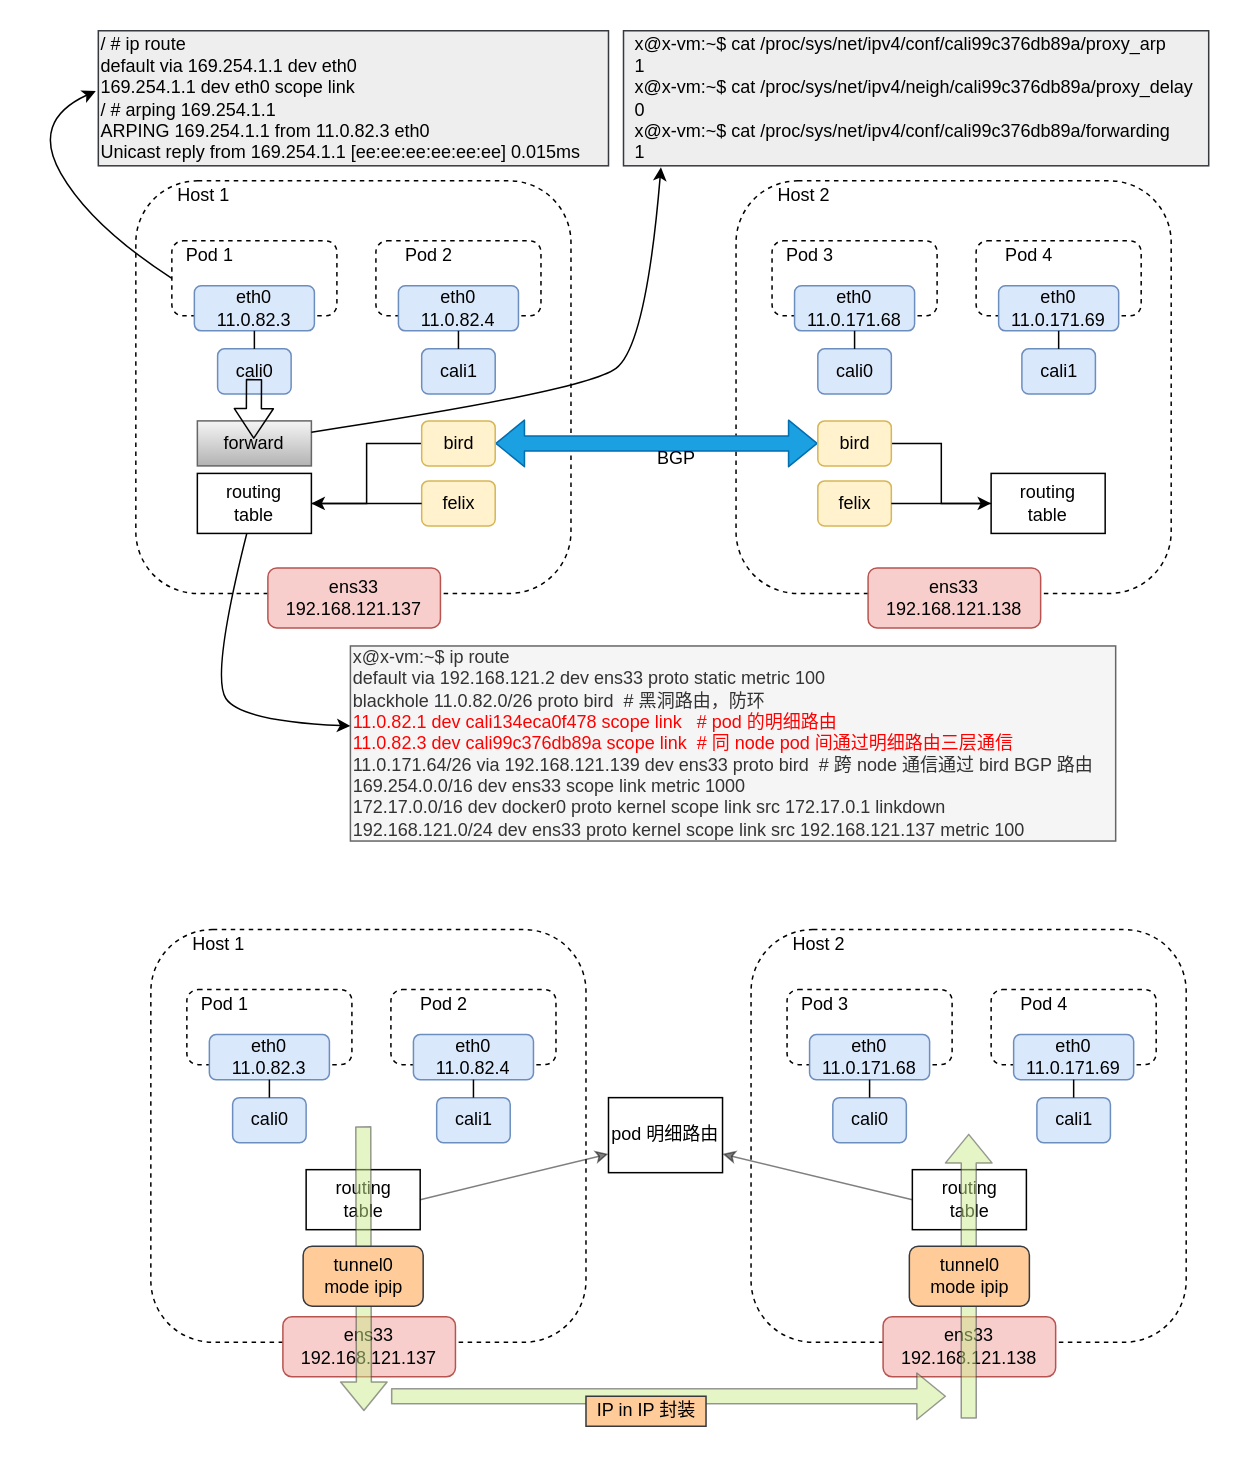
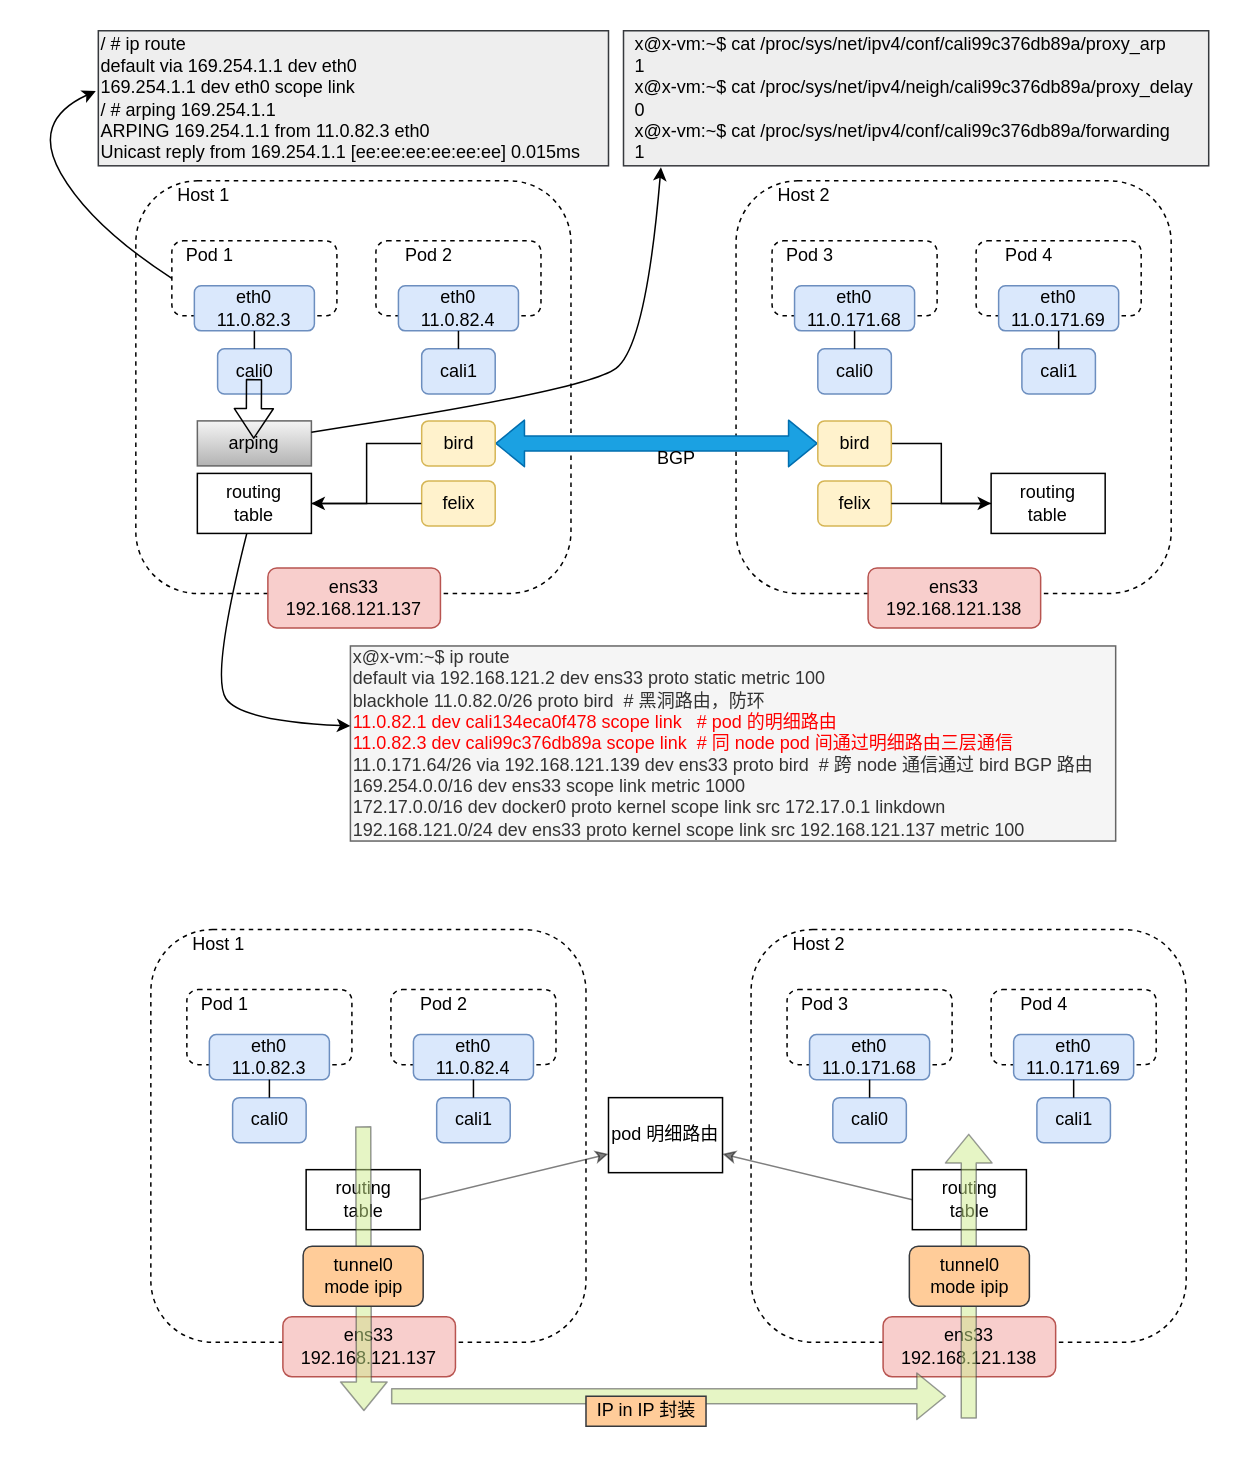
node "forward": label "forward" -> "arping"
